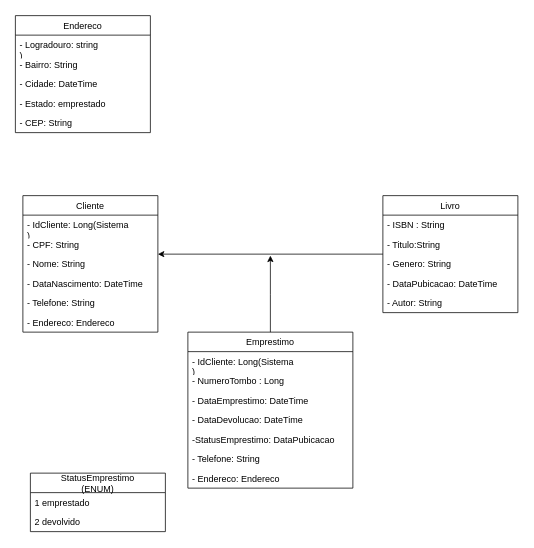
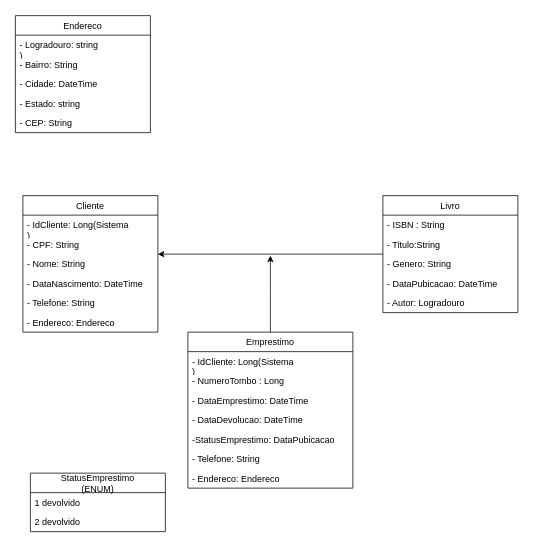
node "- Estado: emprestado": label "- Estado: emprestado" -> "- Estado: string"
node "- Autor: String": label "- Autor: String" -> "- Autor: Logradouro"
node "1 emprestado": label "1 emprestado" -> "1 devolvido"
